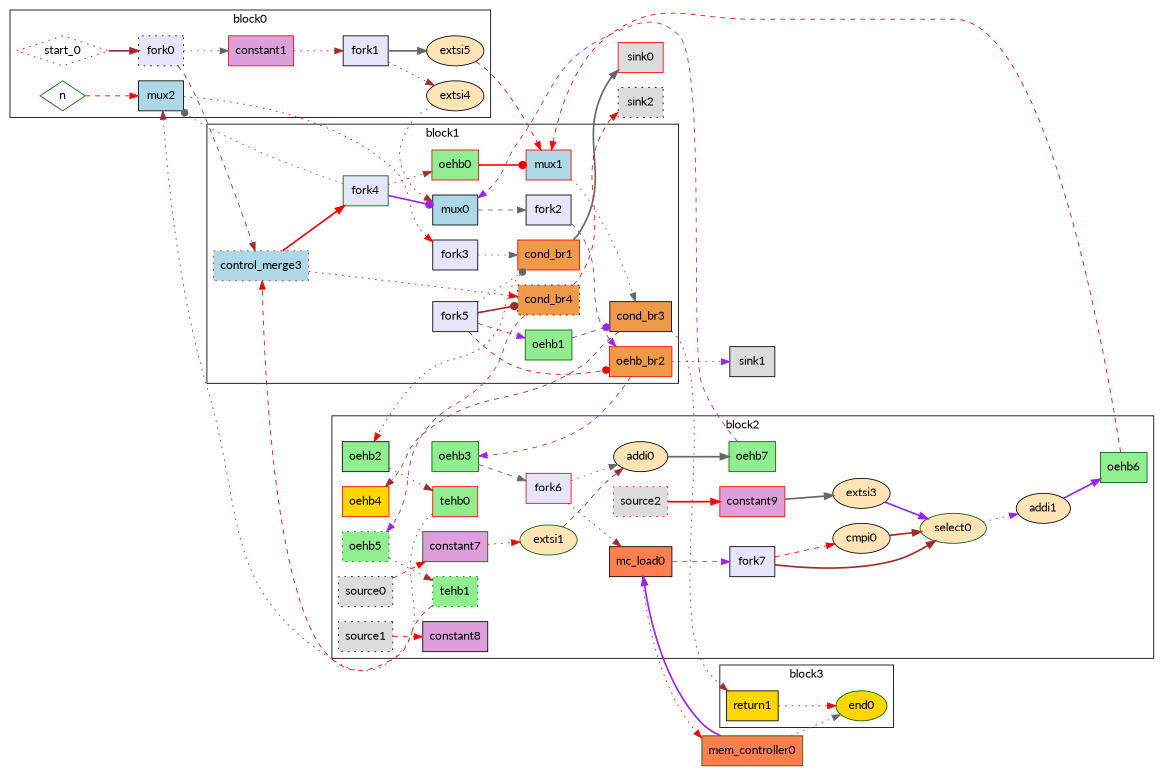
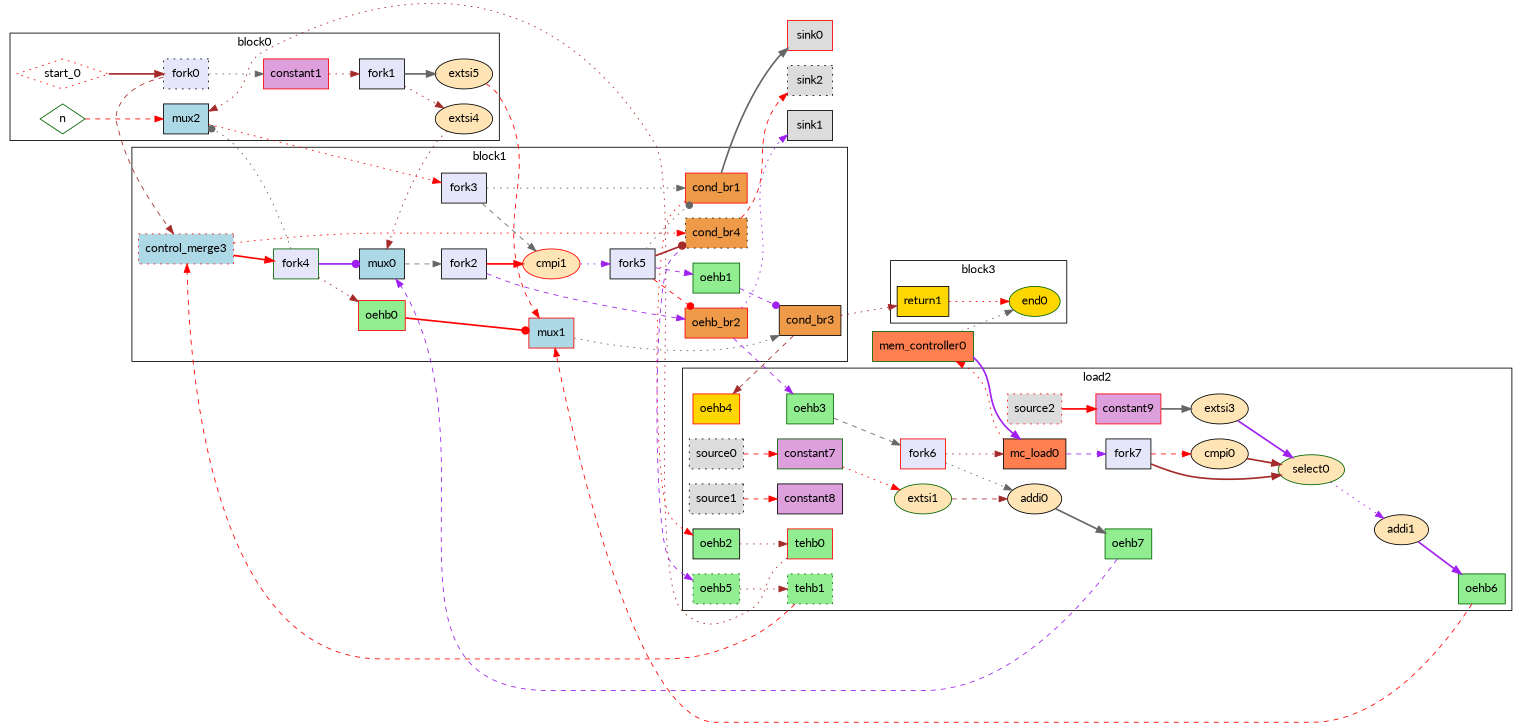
node "cmpi1": added
cluster "block2": label "block2" -> "load2"
